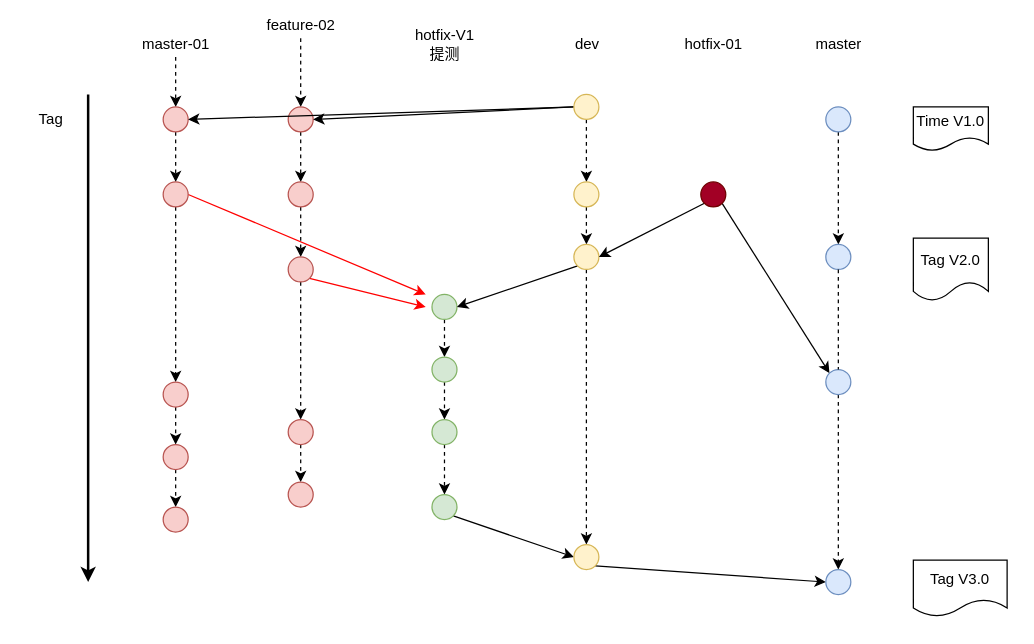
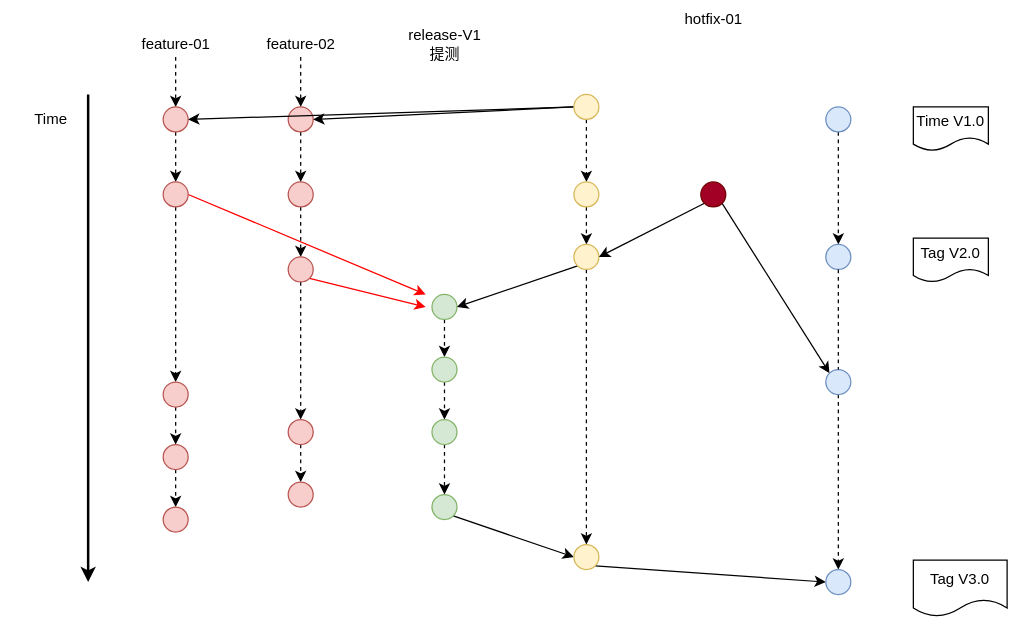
node "feature-02": moved (301, 26) -> (301, 44)
node "master-01": label "master-01" -> "feature-01"
node "hotfix-V1 提测": label "hotfix-V1 提测" -> "release-V1 提测"
node "dev": removed
node "hotfix-01": moved (713, 44) -> (713, 19)
node "master": removed
node "Tag": label "Tag" -> "Time"
node "Tag V2.0": size 75x63 -> 75x44
